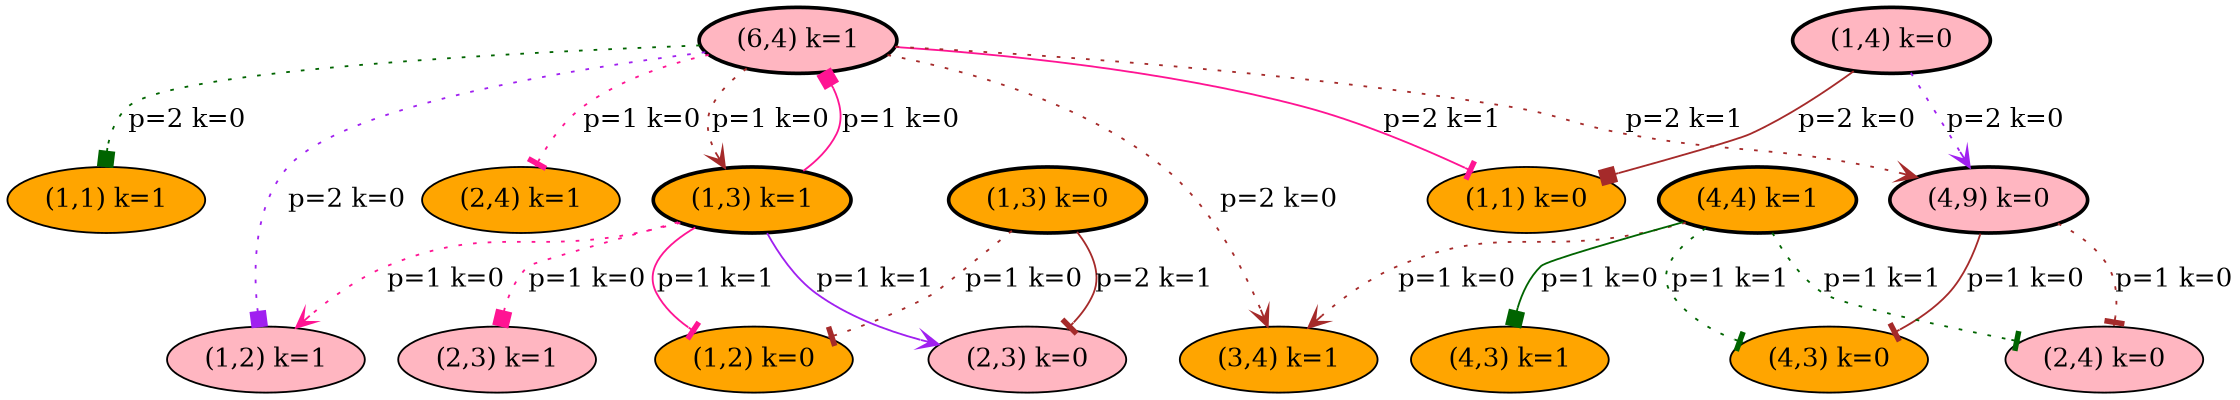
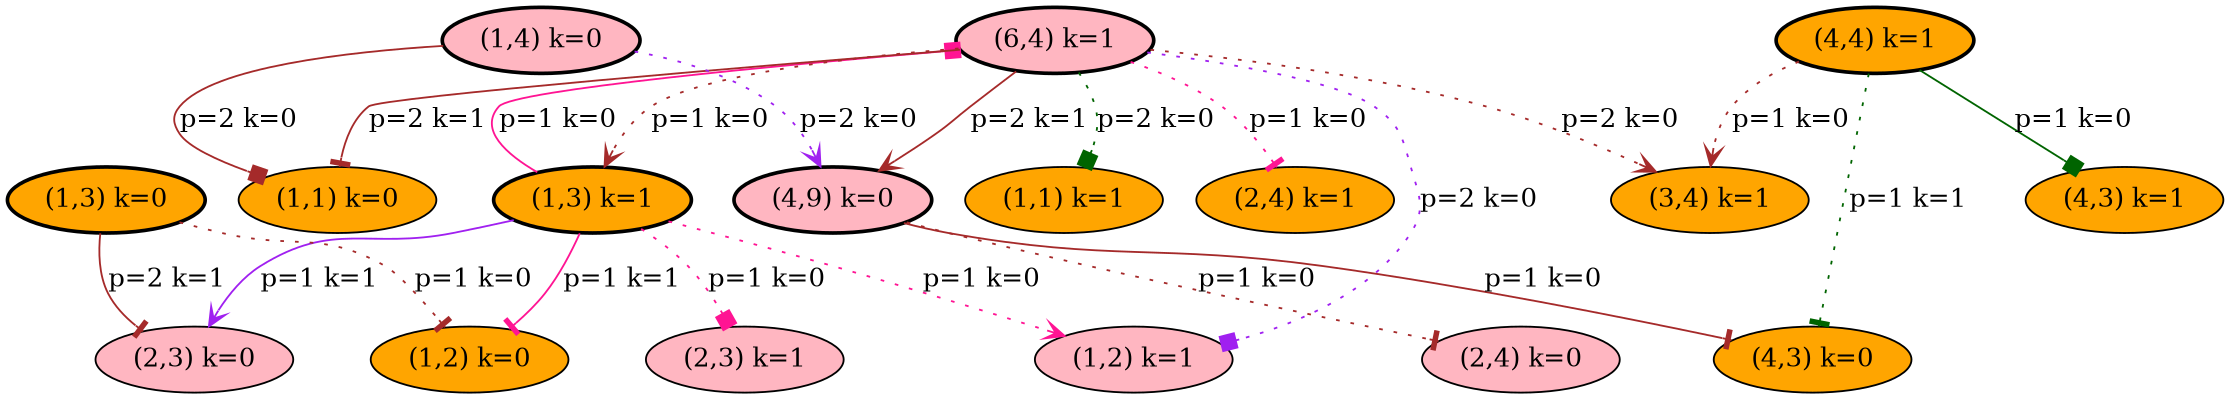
edge "(6,4) k=1" -> "(1,1) k=0": color deeppink -> brown
edge "(6,4) k=1" -> "(4,9) k=0": style dotted -> solid
edge "(4,4) k=1" -> "(2,4) k=0": removed, label "p=1 k=1"
